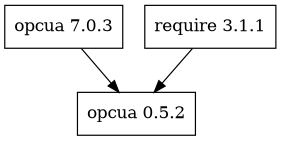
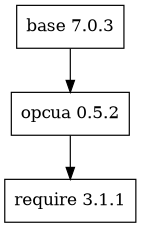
node "opcua 7.0.3": label "opcua 7.0.3" -> "base 7.0.3"
edge "require 3.1.1" -> "opcua 0.5.2": reversed
